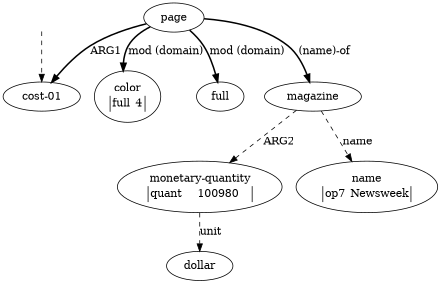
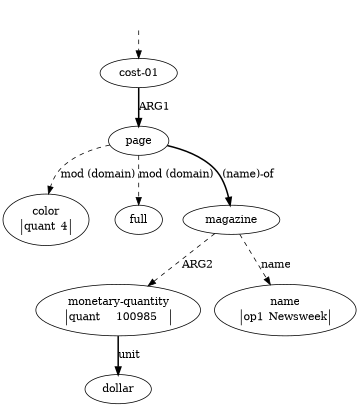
edge "page" -> "color": style bold -> dashed
edge "page" -> "cost-01": reversed
edge "page" -> "full": style bold -> dashed
node "color": text "full" -> "quant"
node "monetary-quantity": text "100980" -> "100985"
node "name": text "op7" -> "op1"
edge "monetary-quantity" -> "dollar": style dashed -> bold
